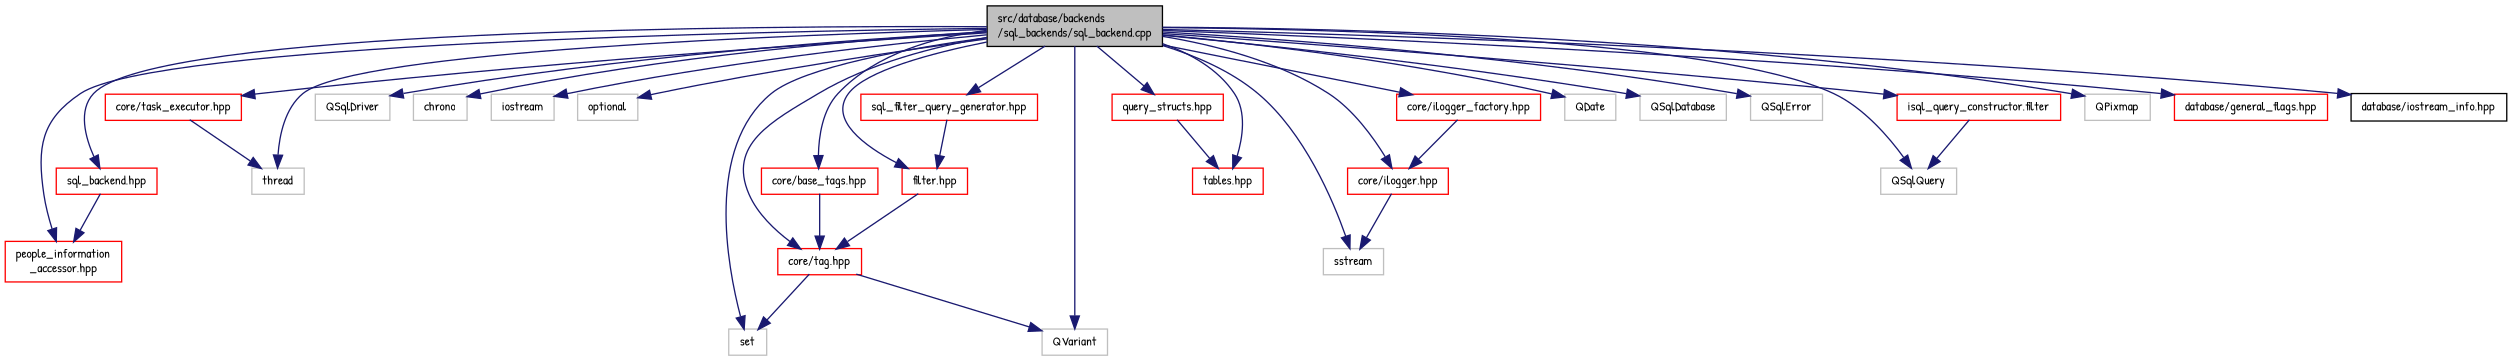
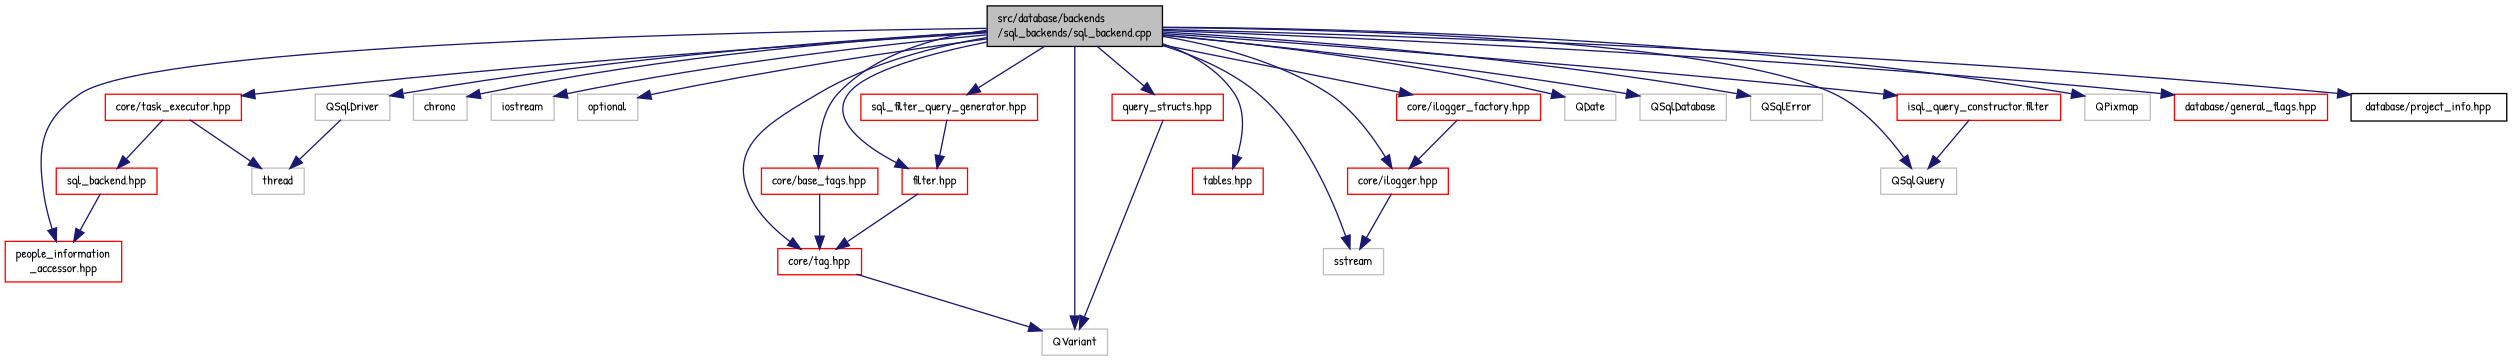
edge "src/database/backends /sql_backends/sql_backend.cpp" -> "sql_backend.hpp": now "core/task_executor.hpp" -> "sql_backend.hpp"
edge "src/database/backends /sql_backends/sql_backend.cpp" -> "thread": now "QSqlDriver" -> "thread"
node "database/iostream_info.hpp": label "database/iostream_info.hpp" -> "database/project_info.hpp"
edge "query_structs.hpp" -> "tables.hpp": now "query_structs.hpp" -> "QVariant"
node "set": removed
